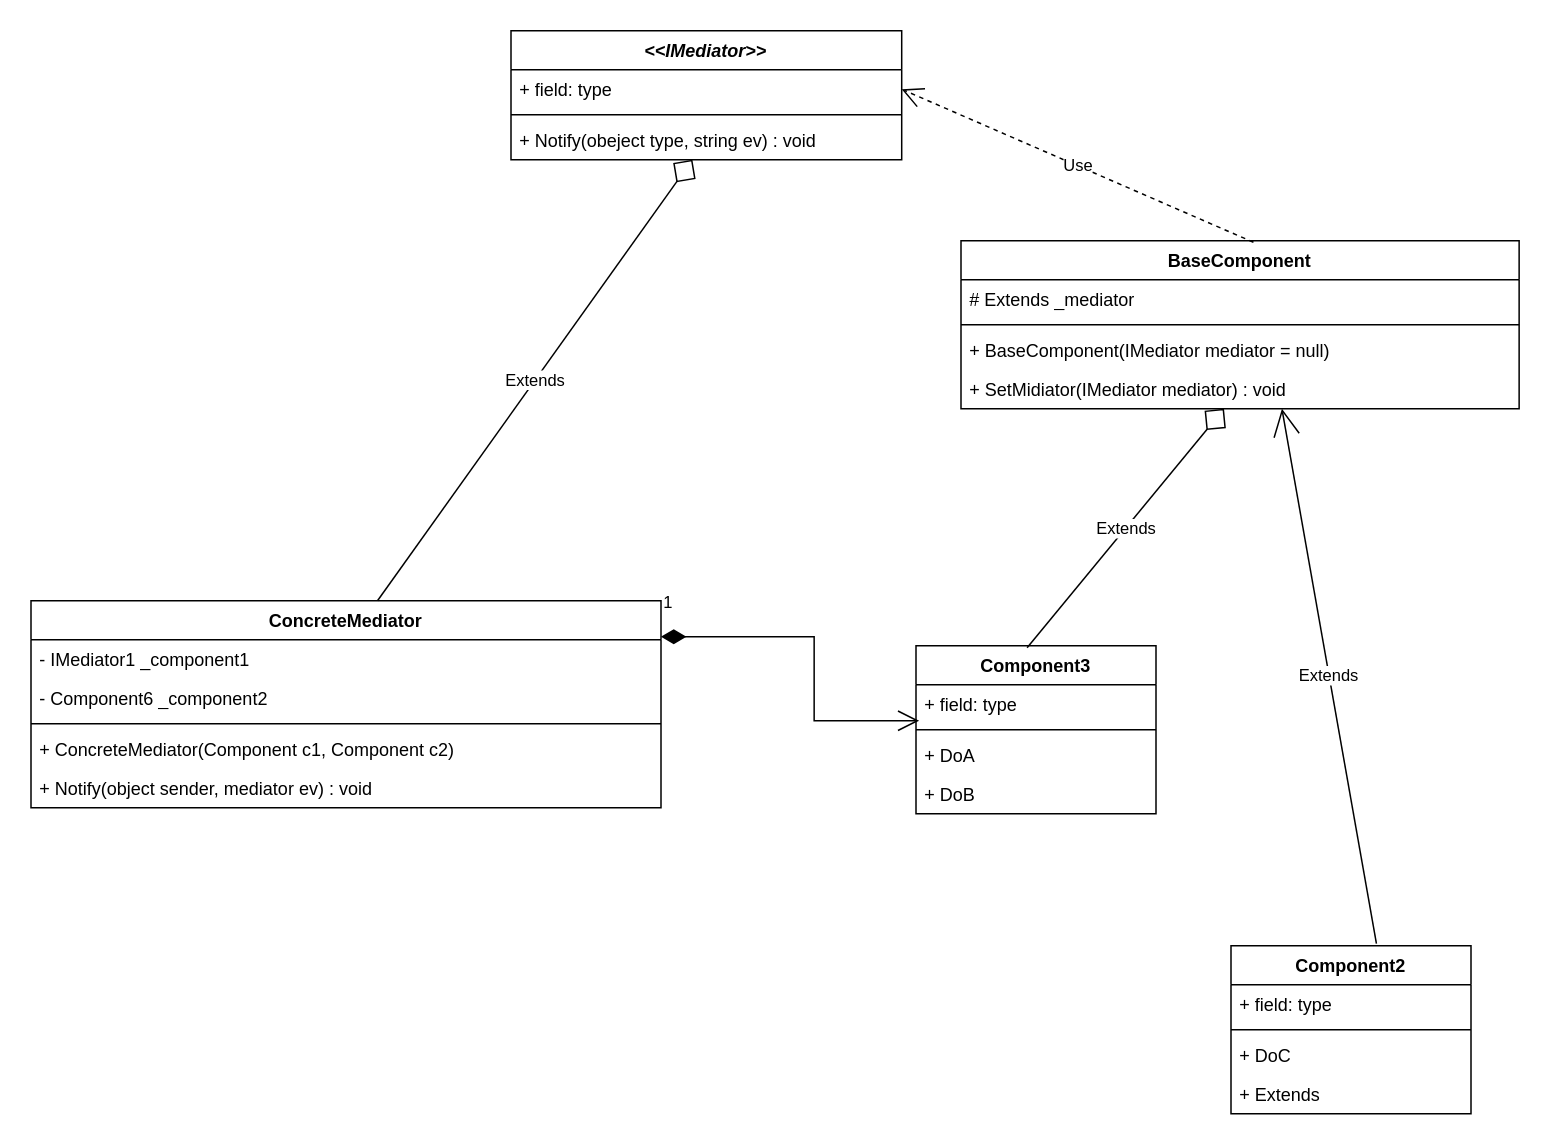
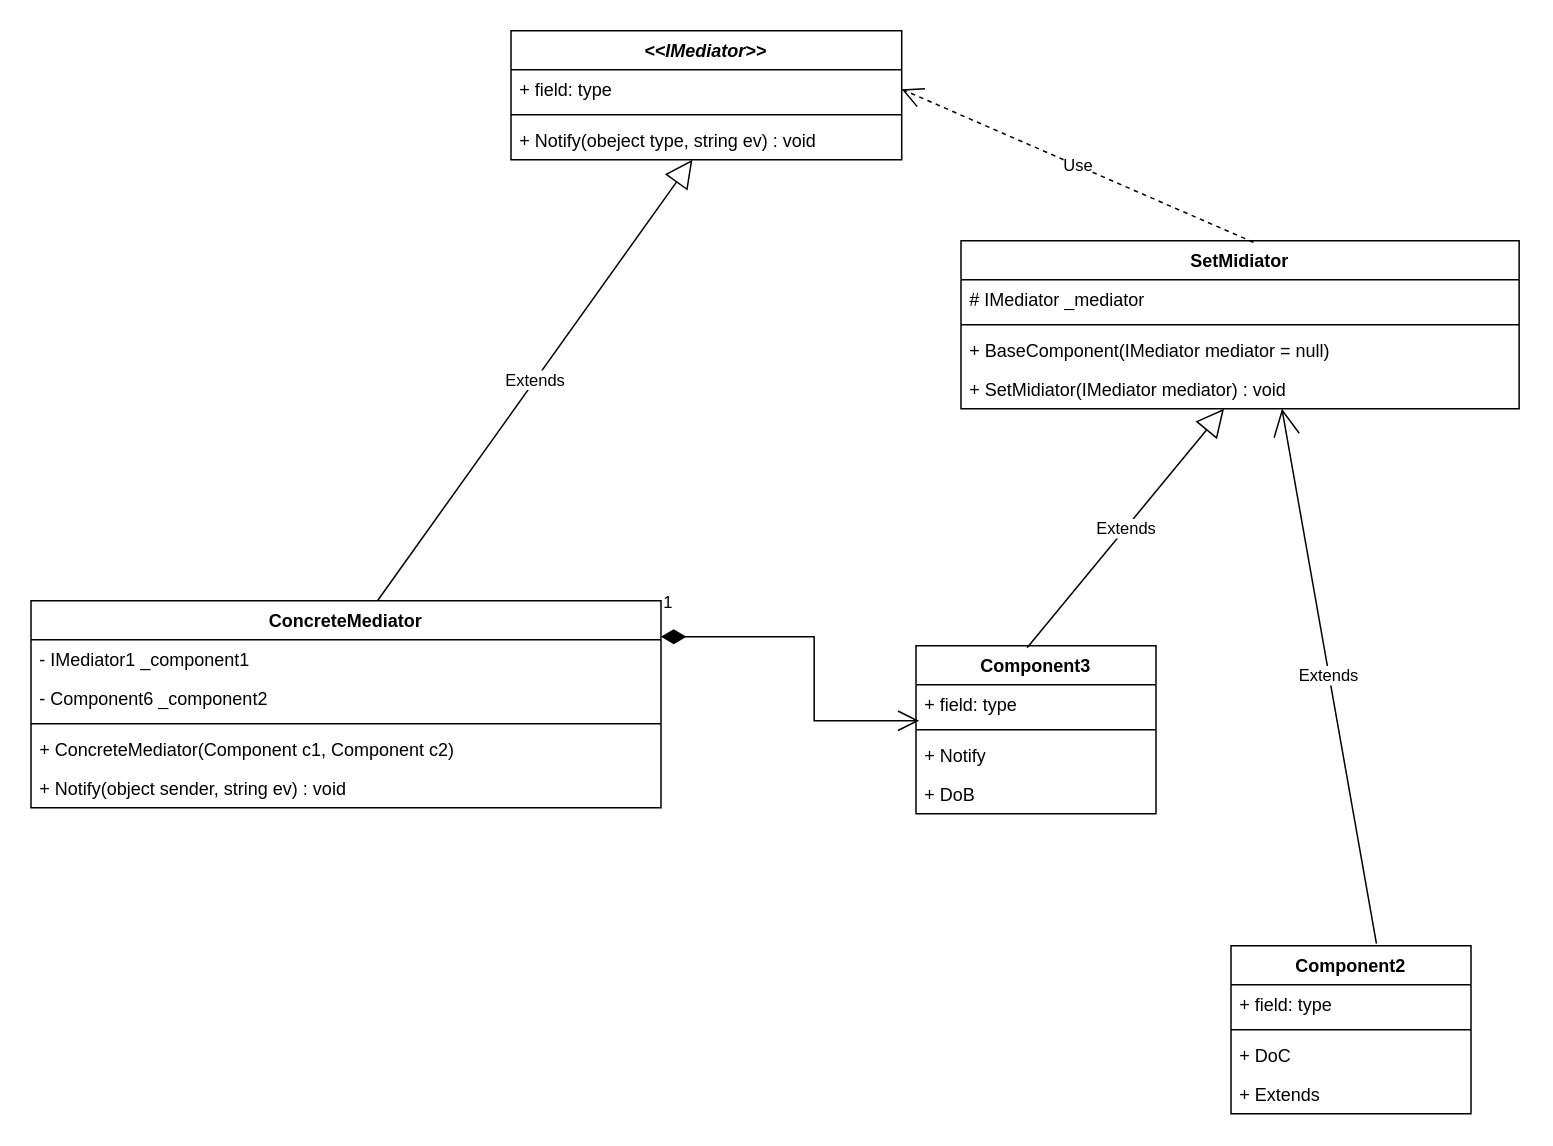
edge "ConcreteMediator" -> "+ Notify(obeject type, string ev) : void": arrowhead diamond -> block
node "BaseComponent": label "BaseComponent" -> "SetMidiator"
node "# Extends _mediator": label "# Extends _mediator" -> "# IMediator _mediator"
edge "Component3" -> "+ SetMidiator(IMediator mediator) : void": arrowhead diamond -> block
node "+ DoA": label "+ DoA" -> "+ Notify"
node "+ Notify(object sender, mediator ev) : void": label "+ Notify(object sender, mediator ev) : void" -> "+ Notify(object sender, string ev) : void"
